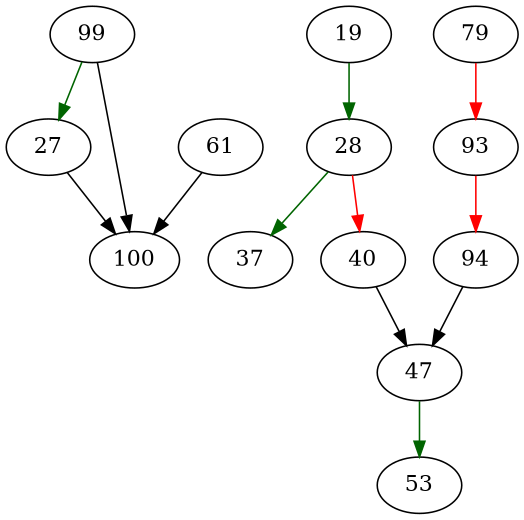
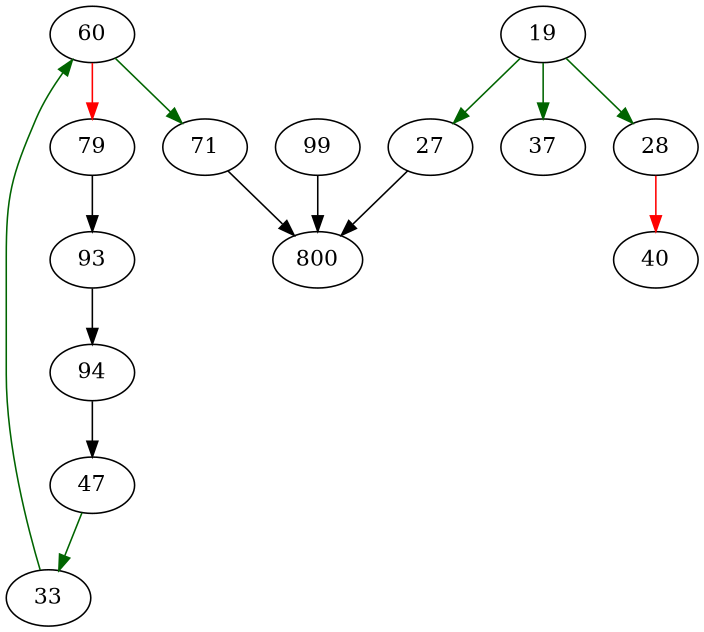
node "60": added
edge "99" -> "27": now "19" -> "27"
edge "79" -> "93": color red -> black
node "61": label "61" -> "71"
edge "93" -> "94": color red -> black
edge "28" -> "37": now "19" -> "37"
node "100": label "100" -> "800"
edge "40" -> "47": removed
node "53": label "53" -> "33"
